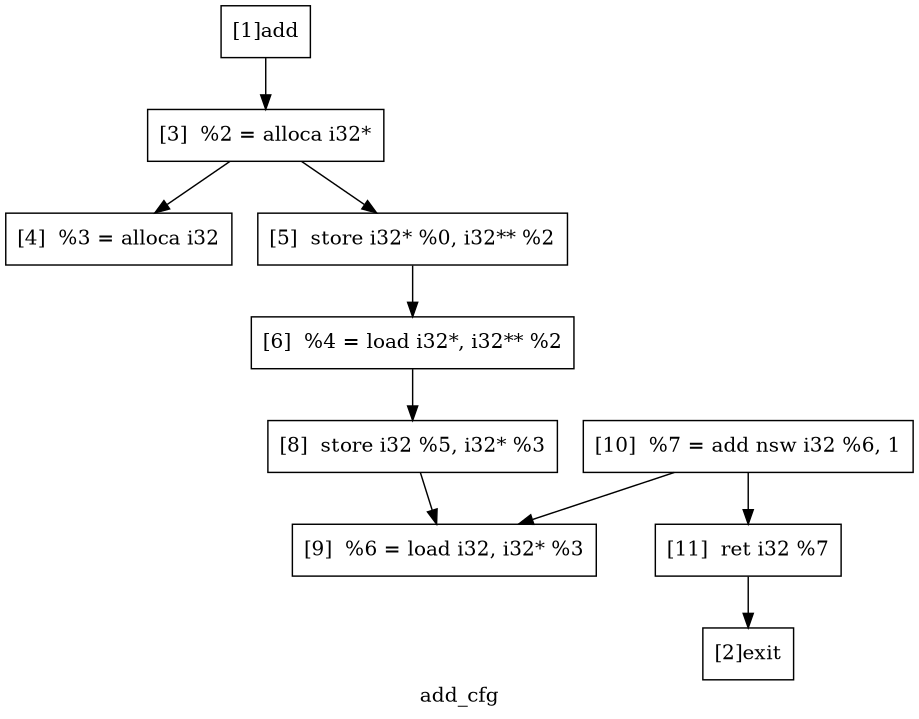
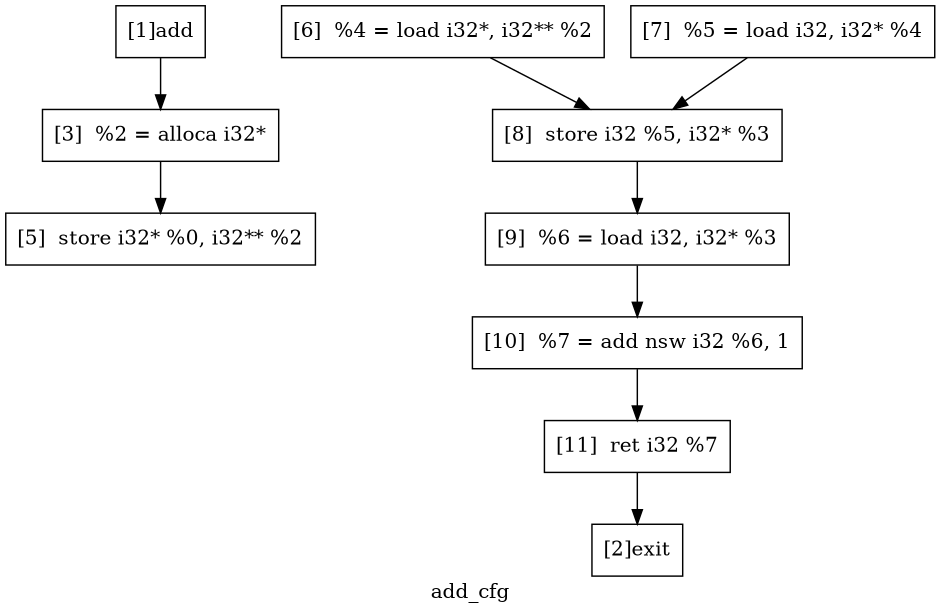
node "[7]  %5 = load i32, i32* %4": added
node "[4]  %3 = alloca i32": removed
edge "[5]  store i32* %0, i32** %2" -> "[6]  %4 = load i32*, i32** %2": removed
edge "[10]  %7 = add nsw i32 %6, 1" -> "[9]  %6 = load i32, i32* %3": reversed
